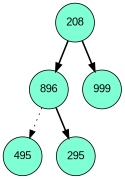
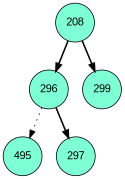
node "896": label "896" -> "296"
node "999": label "999" -> "299"
node "295": label "295" -> "297"
